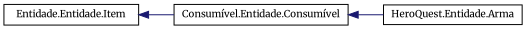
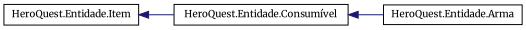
node "Entidade.Entidade.Item": label "Entidade.Entidade.Item" -> "HeroQuest.Entidade.Item"
node "Consumível.Entidade.Consumível": label "Consumível.Entidade.Consumível" -> "HeroQuest.Entidade.Consumível"
